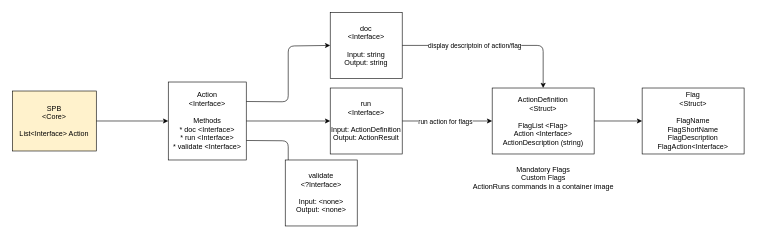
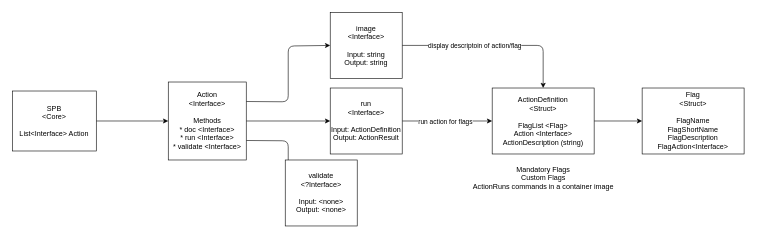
node "doc <Interface> Input: string Output: string": label "doc <Interface> Input: string Output: string" -> "image <Interface> Input: string Output: string"
node "SPB <Core> List<Interface> Action": fillcolor #fff2cc -> #ffffff
